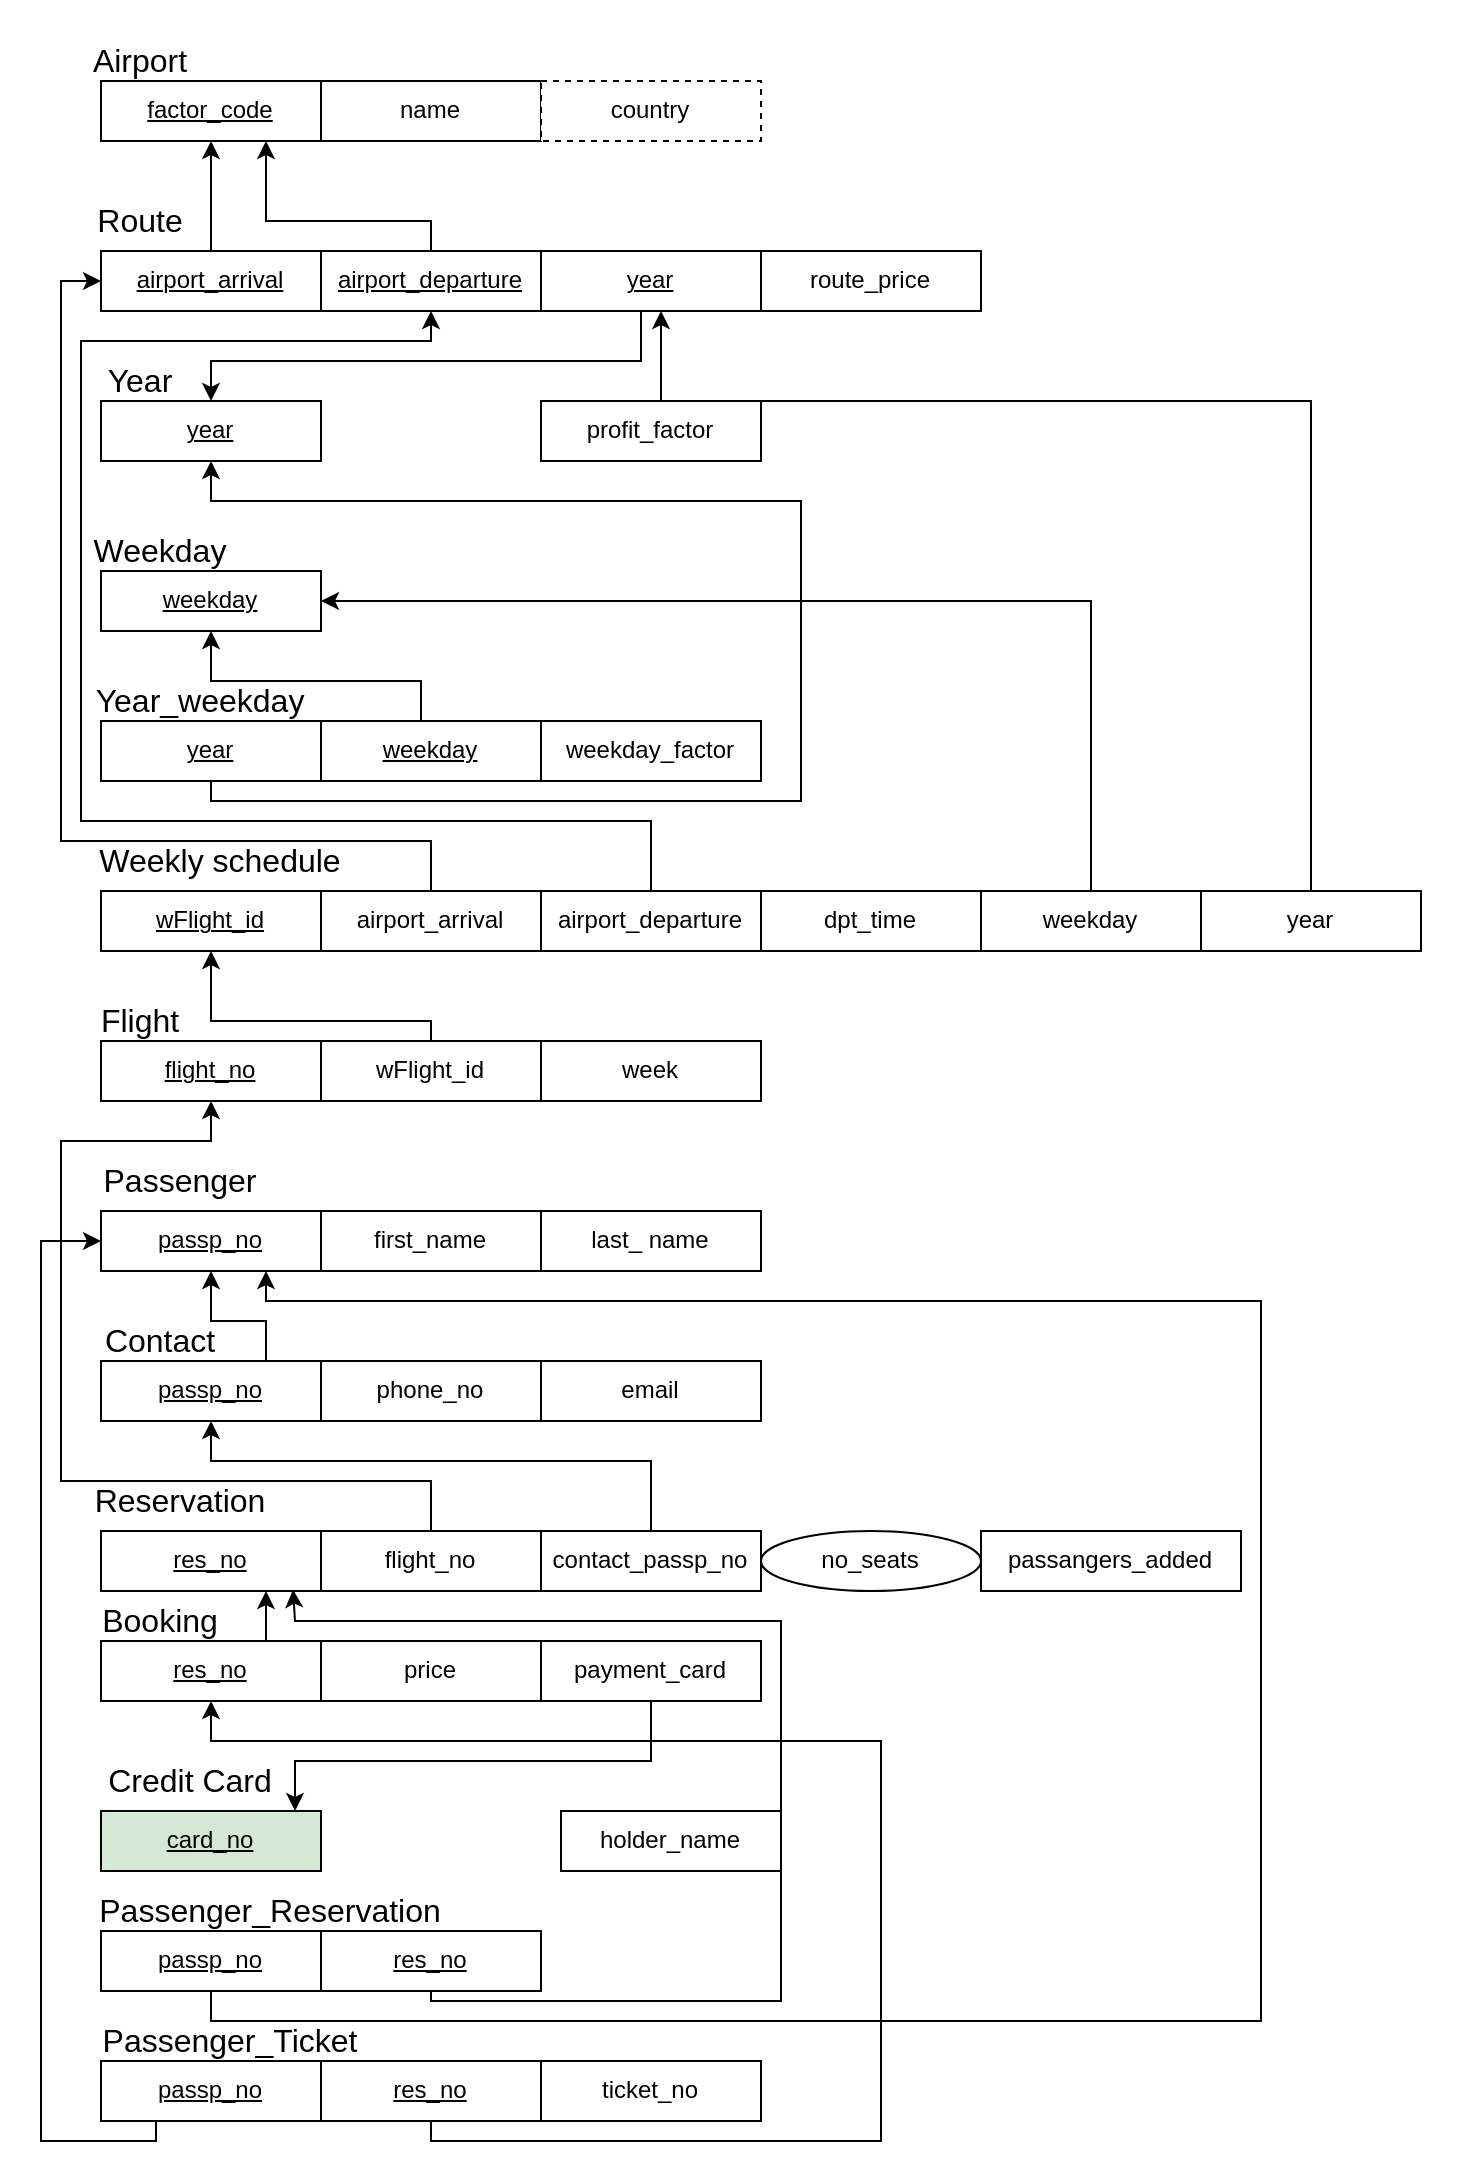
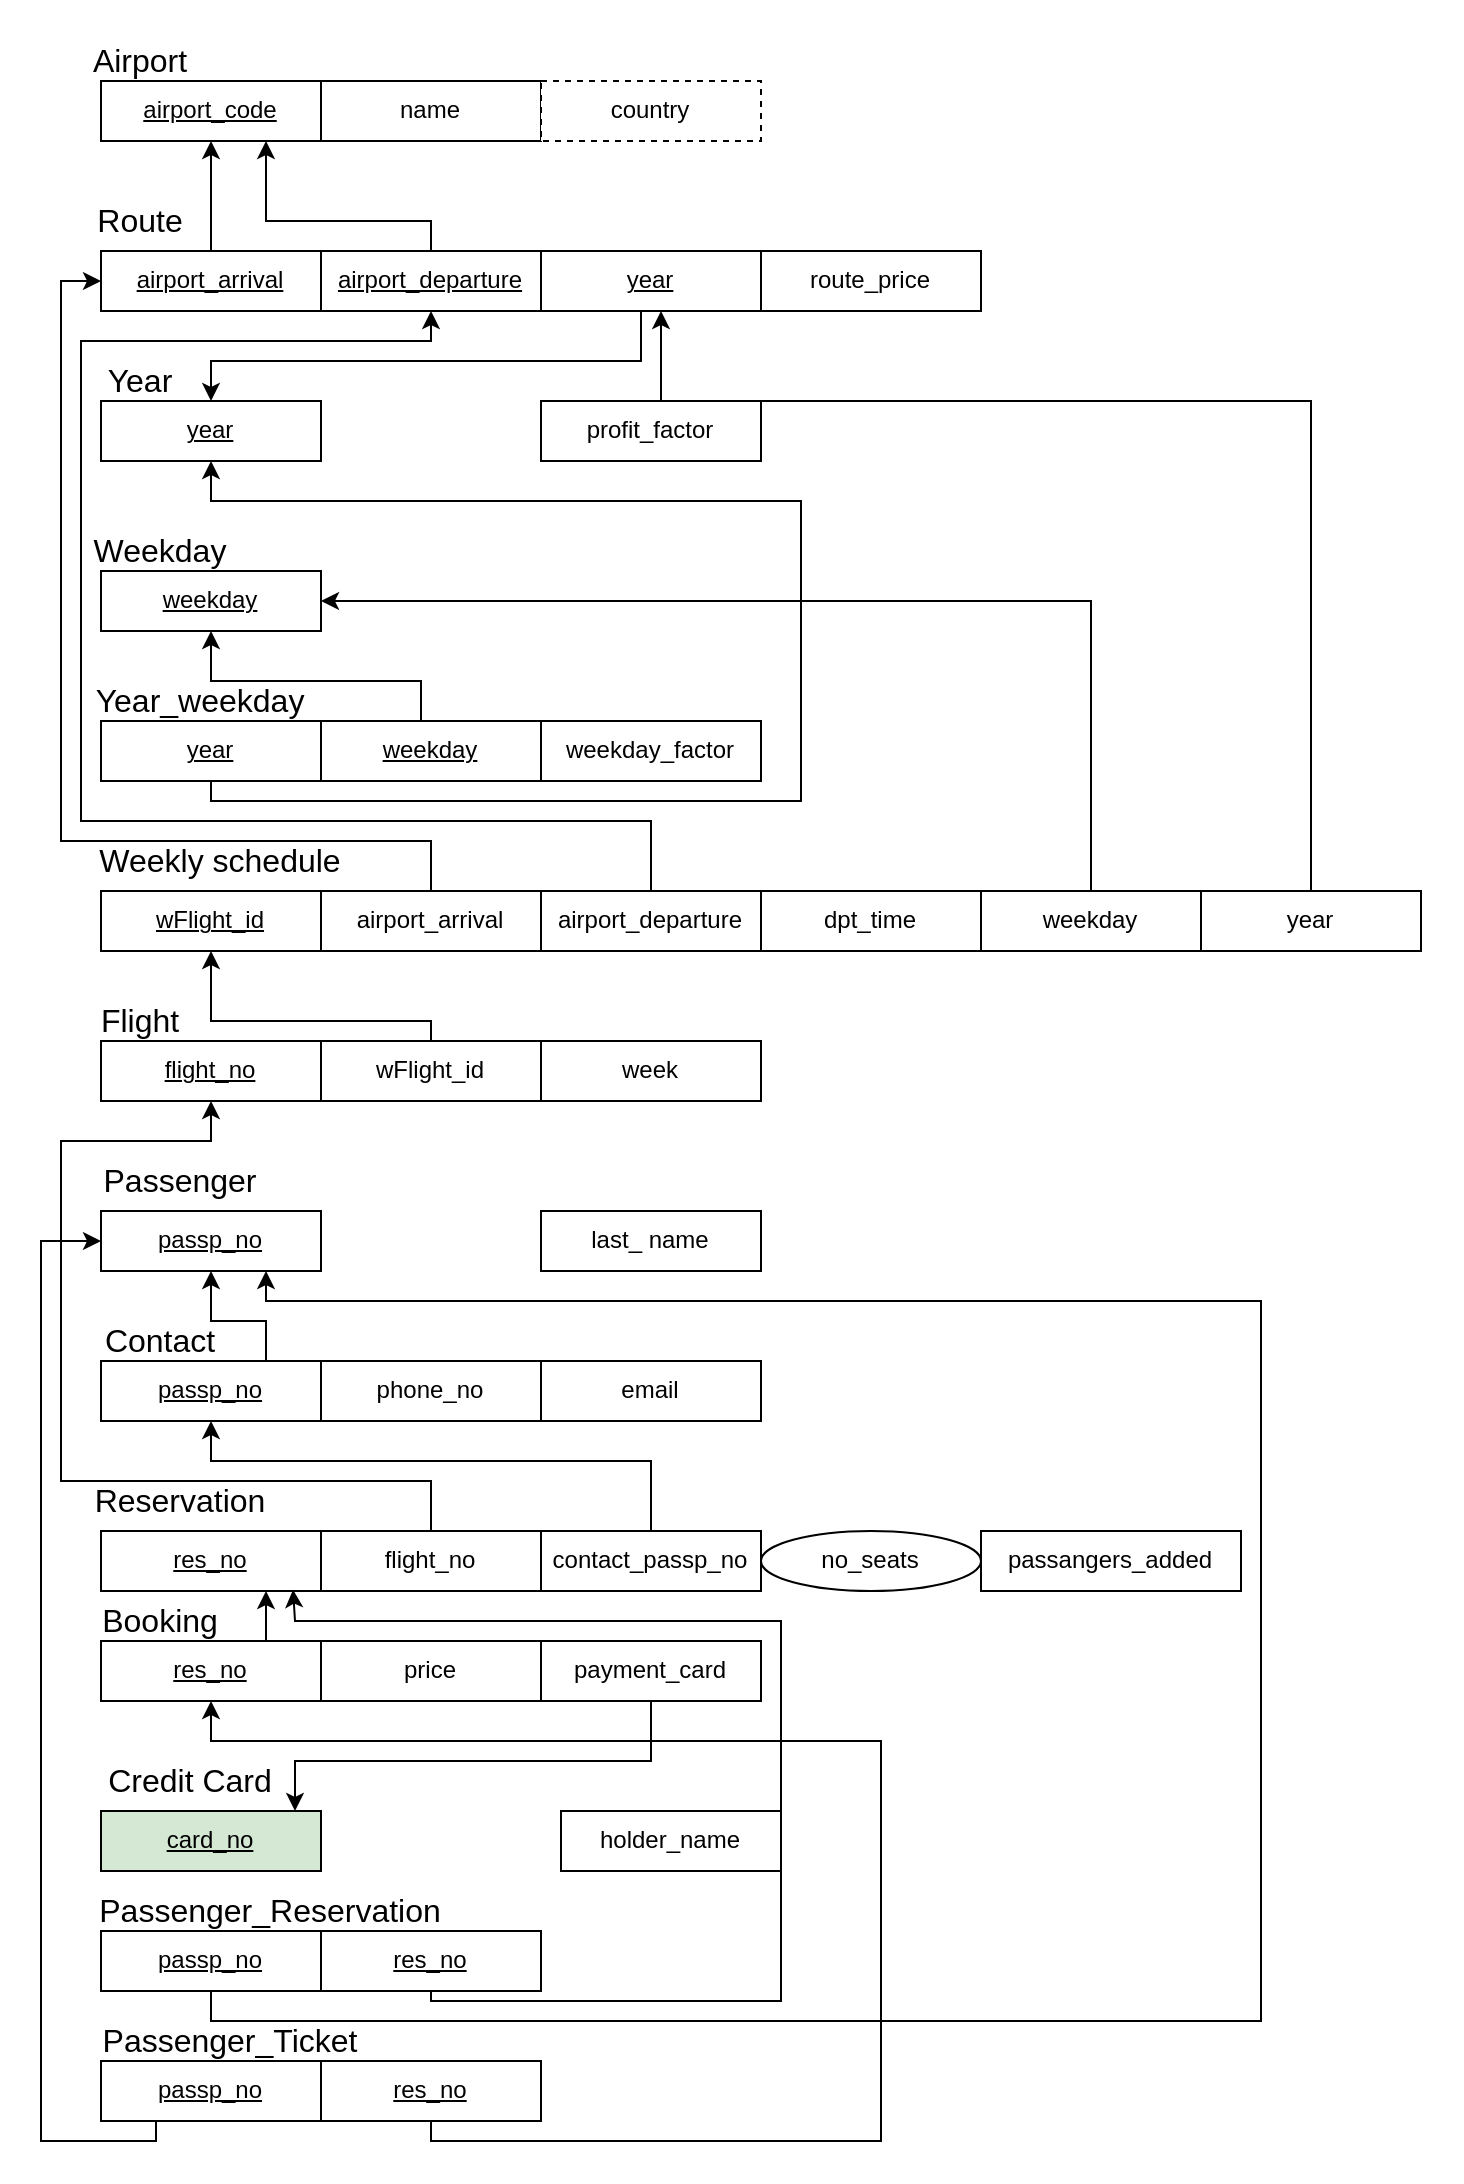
node "factor_code": label "factor_code" -> "airport_code"
node "first_name": removed
node "ticket_no": removed
